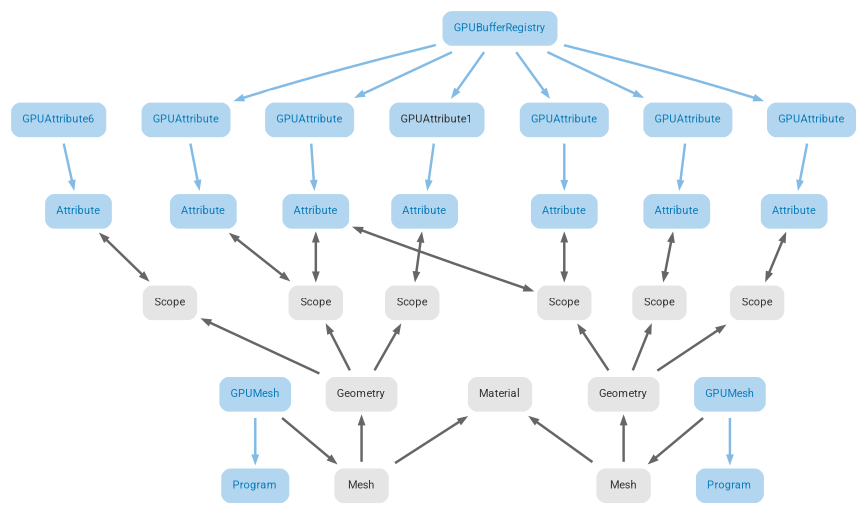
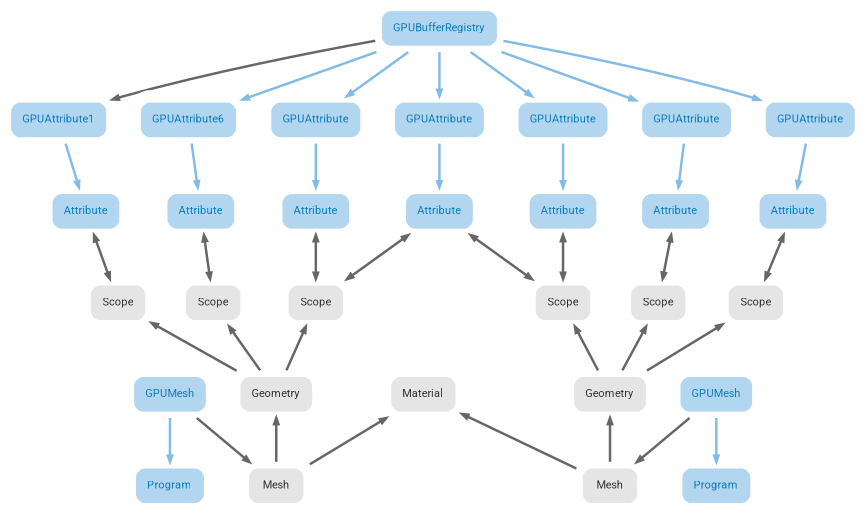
edge "GPUBufferRegistry" -> "GPUAttribute1": color #83bbe5 -> #666666
edge "GPUBufferRegistry" -> "GPUAttribute6": added
node "GPUAttribute1": fontcolor #333333 -> #0c7cba
